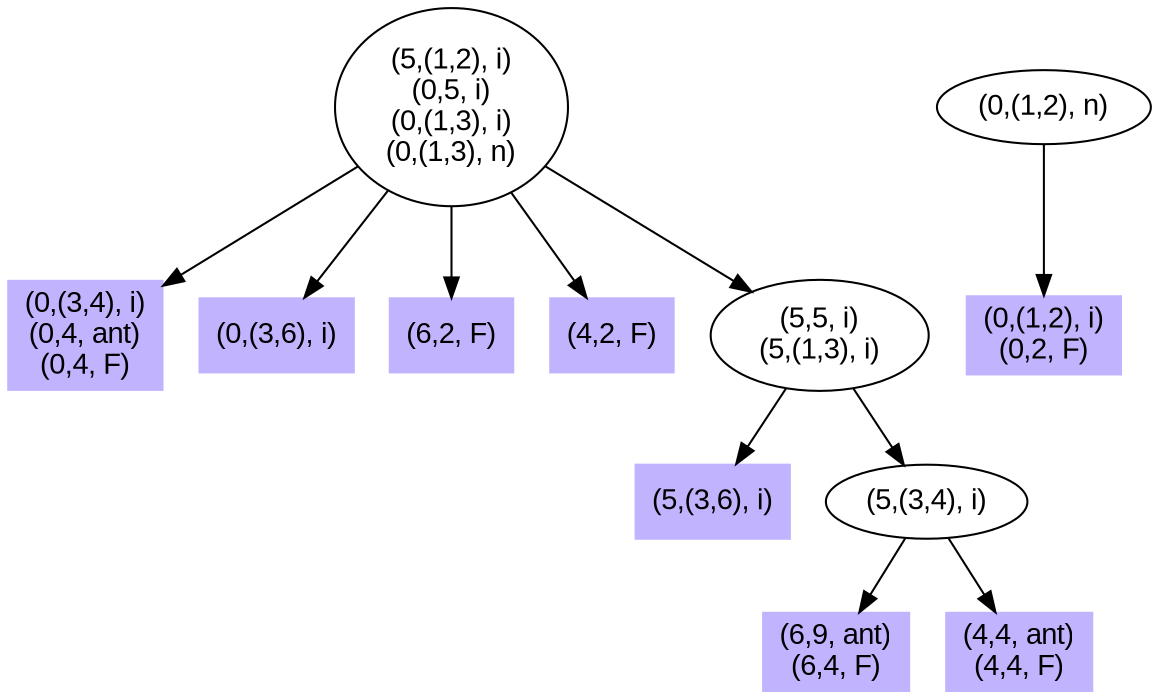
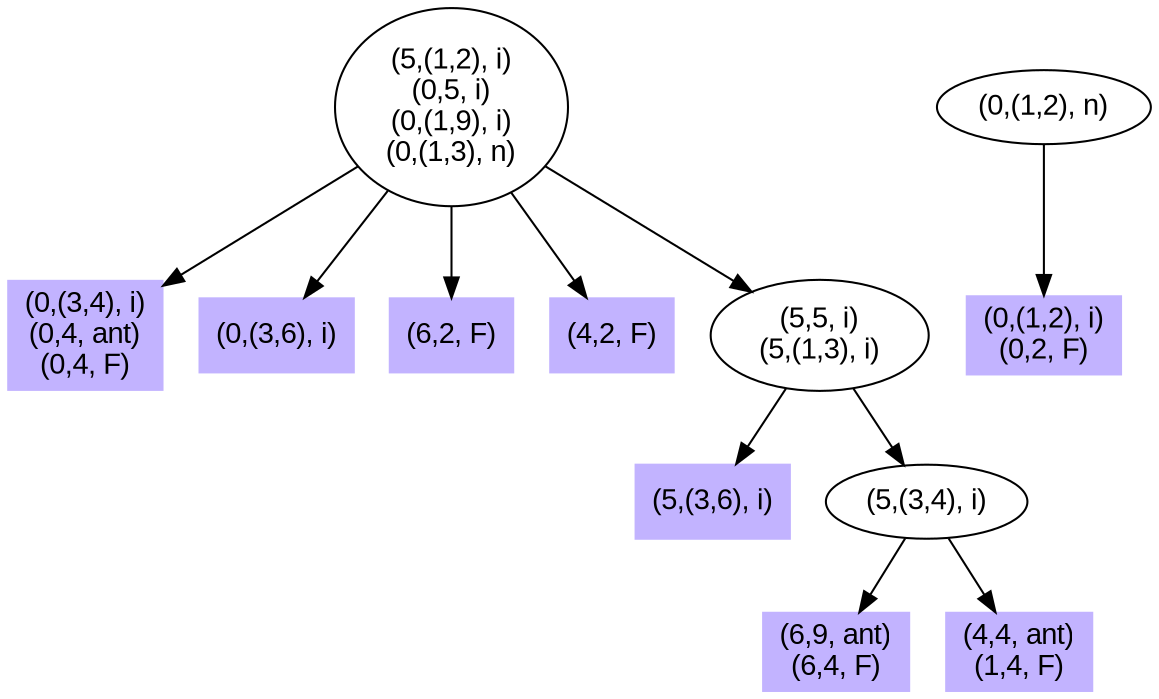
node "(5,(1,2), i) (0,5, i) (0,(1,3), i) (0,(1,3), n)": label "(5,(1,2), i) (0,5, i) (0,(1,3), i) (0,(1,3), n)" -> "(5,(1,2), i) (0,5, i) (0,(1,9), i) (0,(1,3), n)"
node "(4,4, ant) (4,4, F)": label "(4,4, ant) (4,4, F)" -> "(4,4, ant) (1,4, F)"
